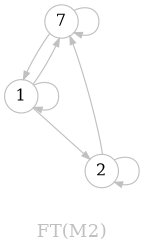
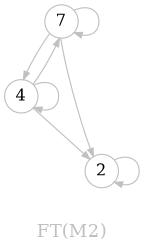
node "1": label "1" -> "4"
edge "2" -> "7": reversed
